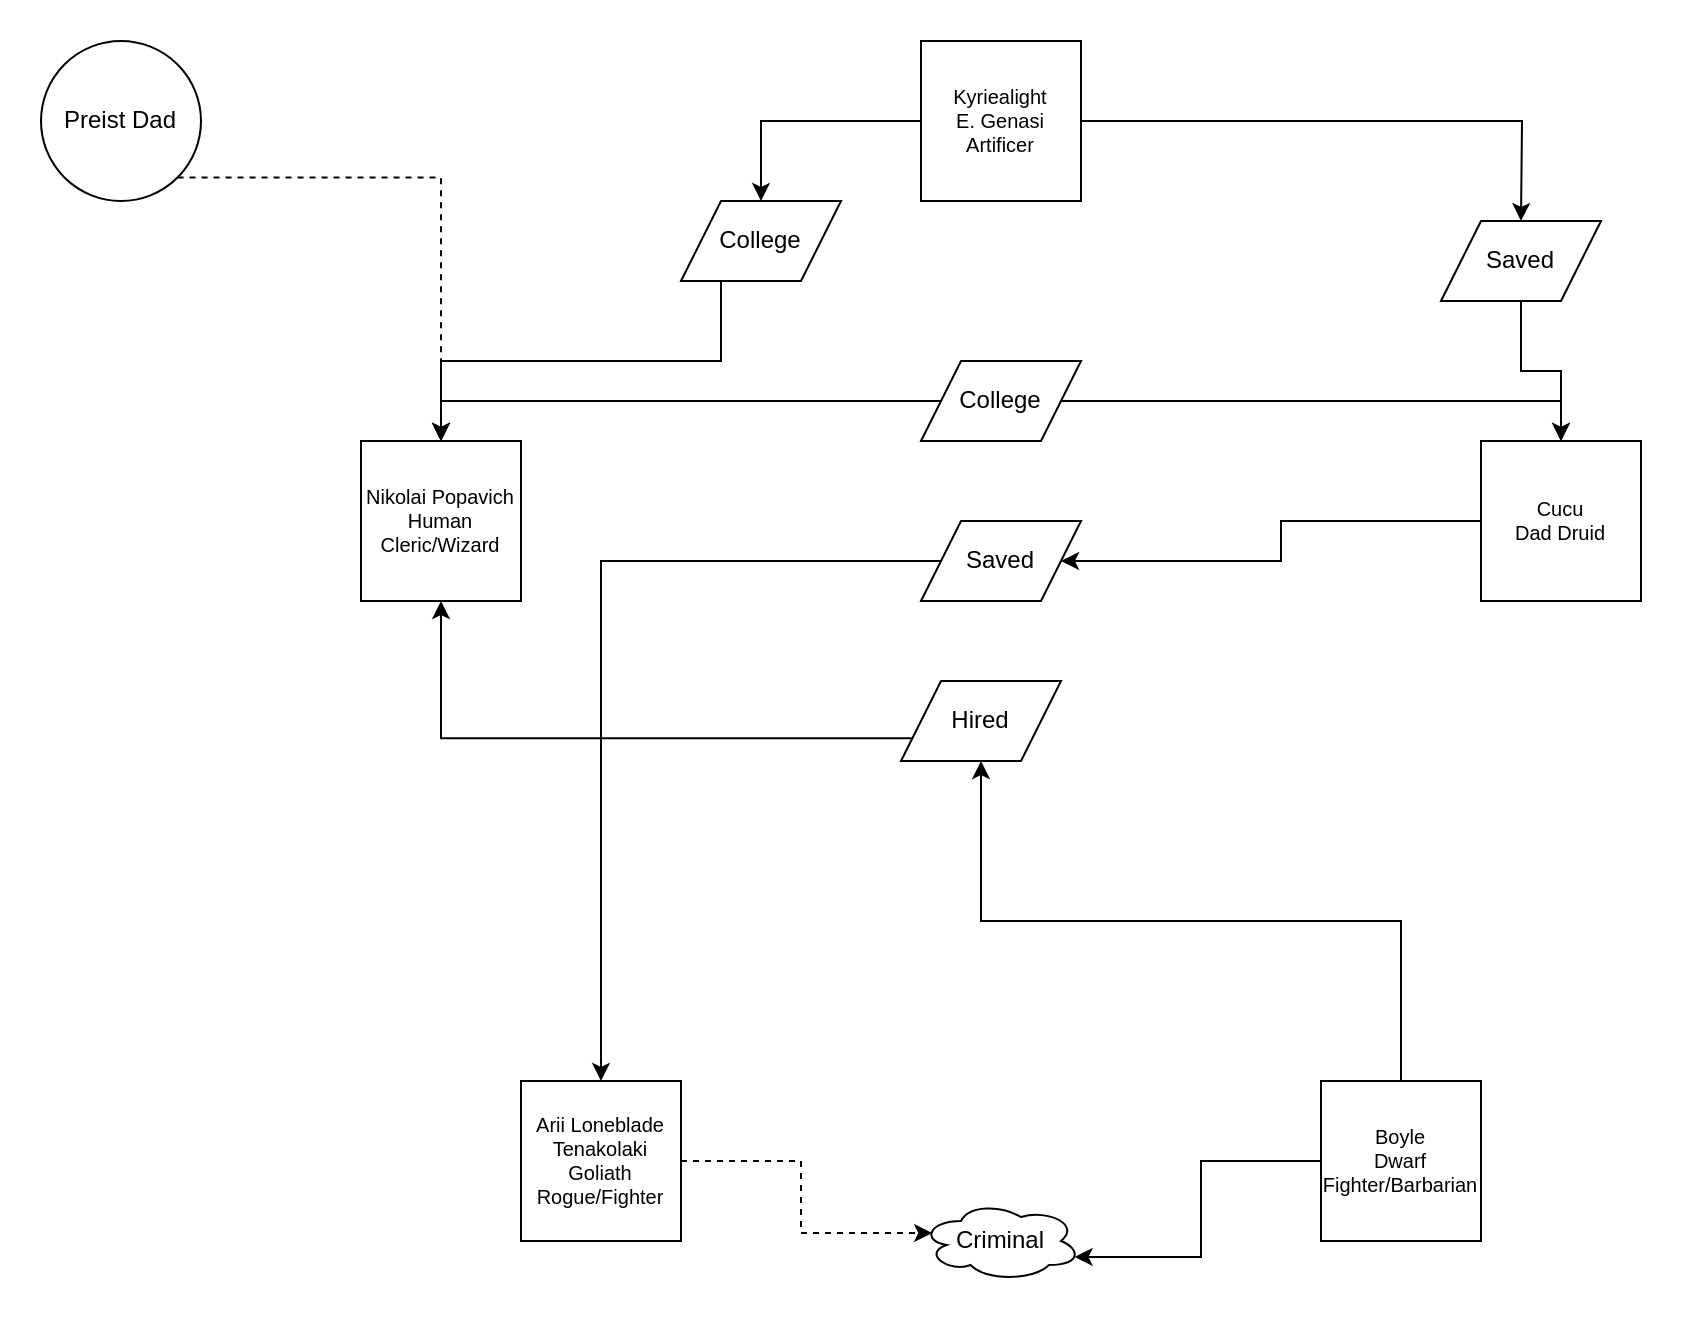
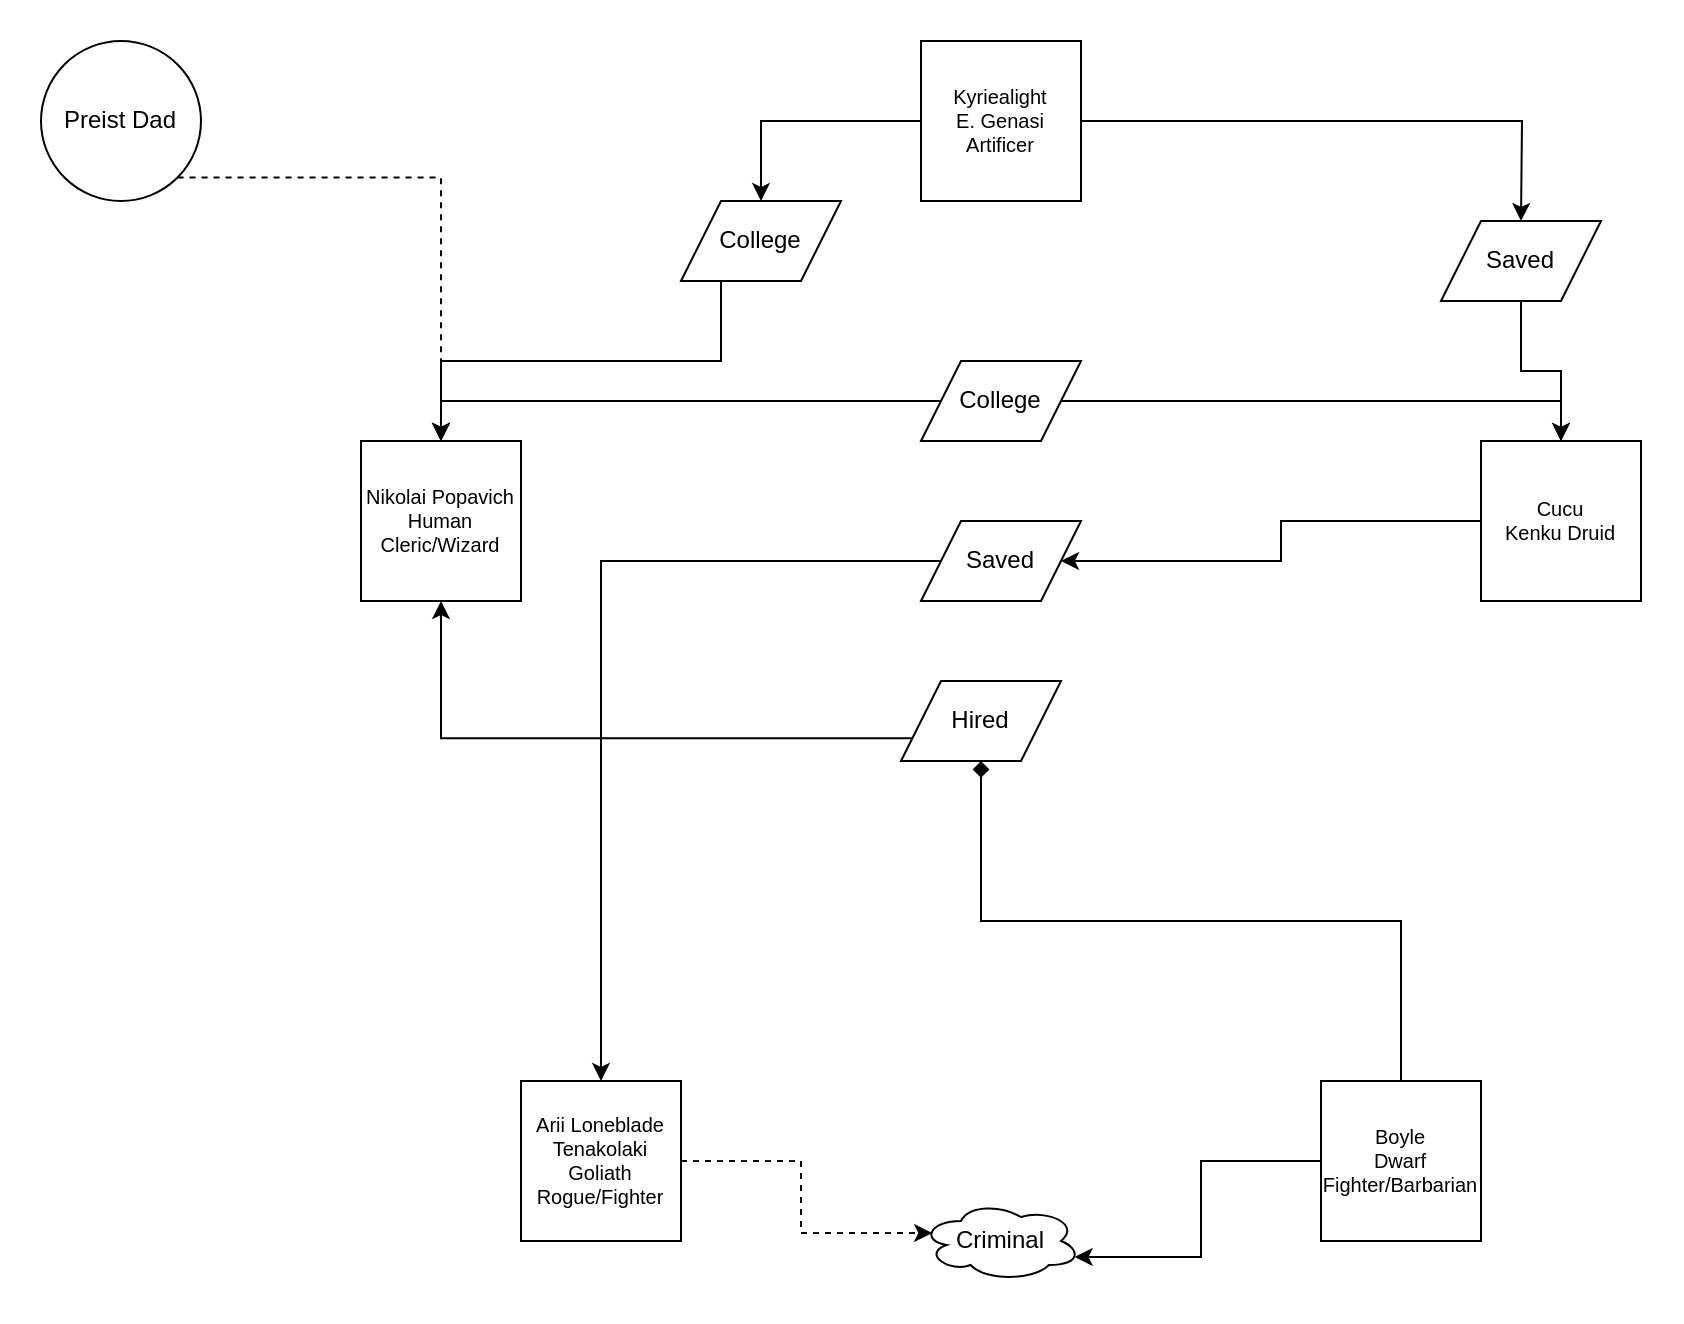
node "Cucu Dad Druid": label "Cucu Dad Druid" -> "Cucu Kenku Druid"
edge "Boyle Dwarf Fighter/Barbarian" -> "Hired": arrowhead classic -> diamond
